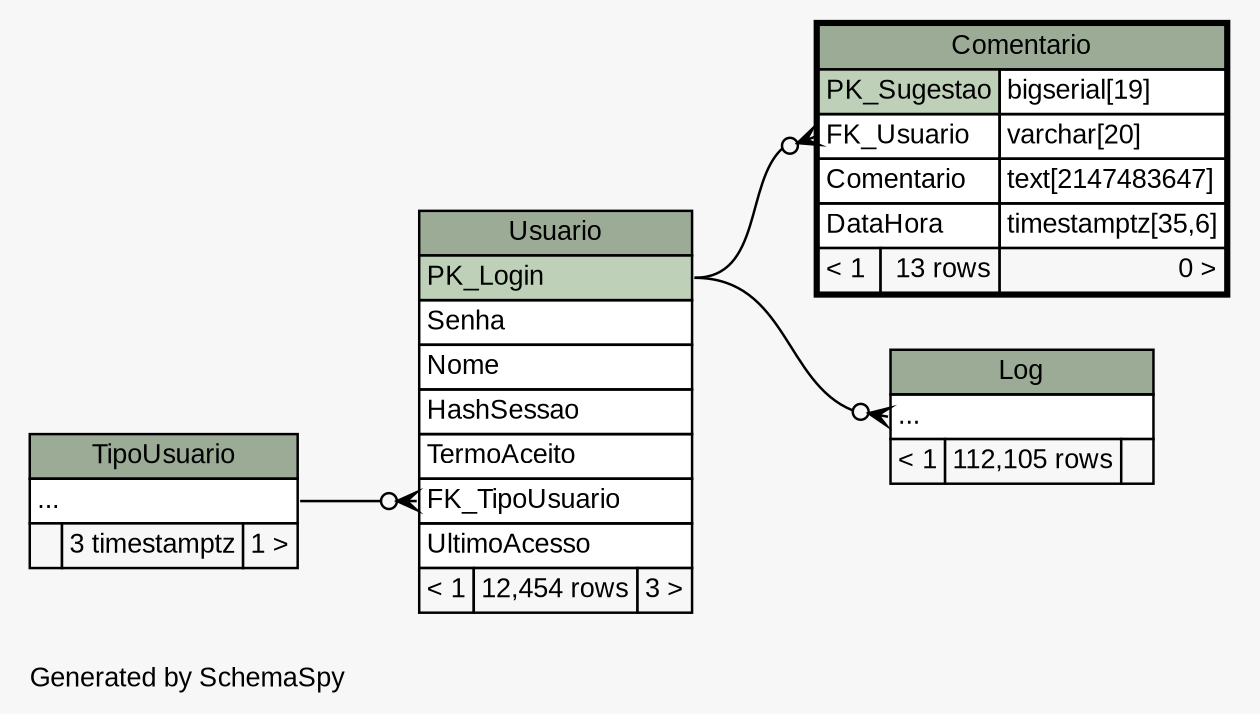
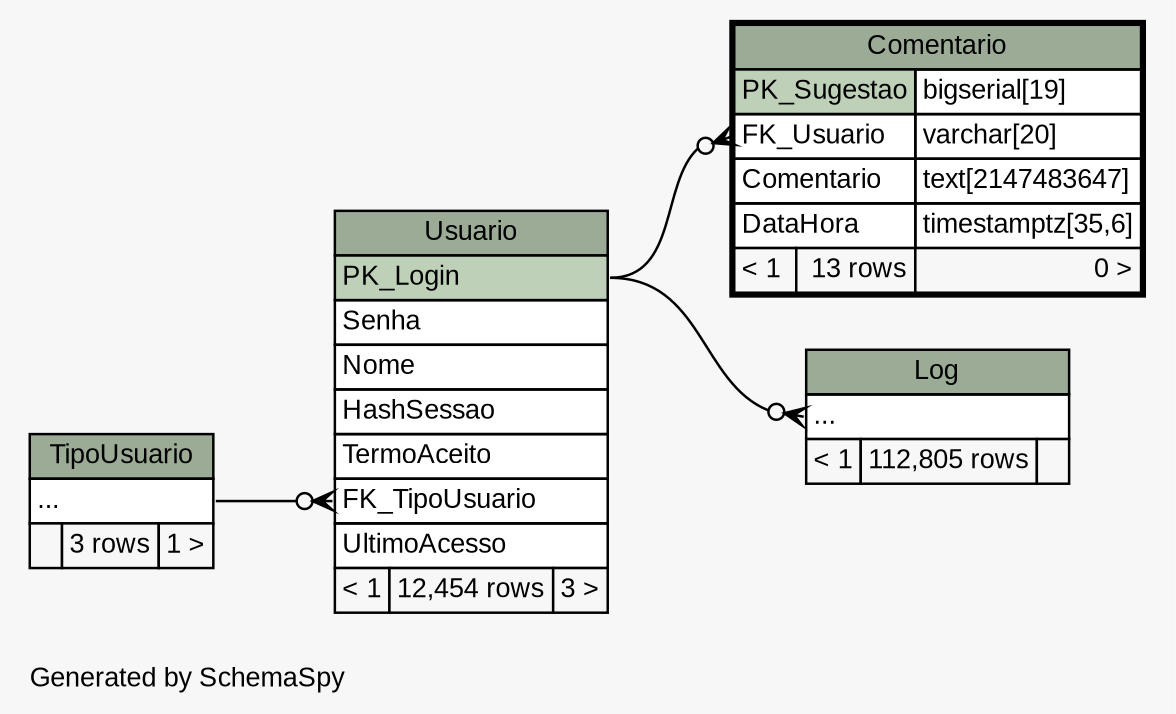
node "Log": text "112,105 rows" -> "112,805 rows"
node "TipoUsuario": text "3 timestamptz" -> "3 rows"
